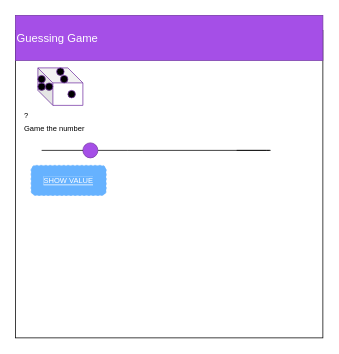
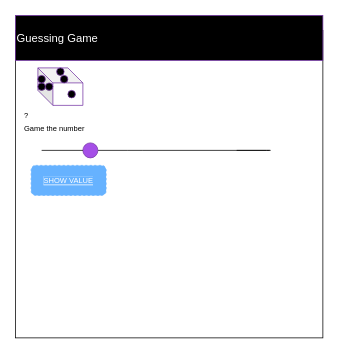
node "Guessing Game": fillcolor #a54fe7 -> #000000
